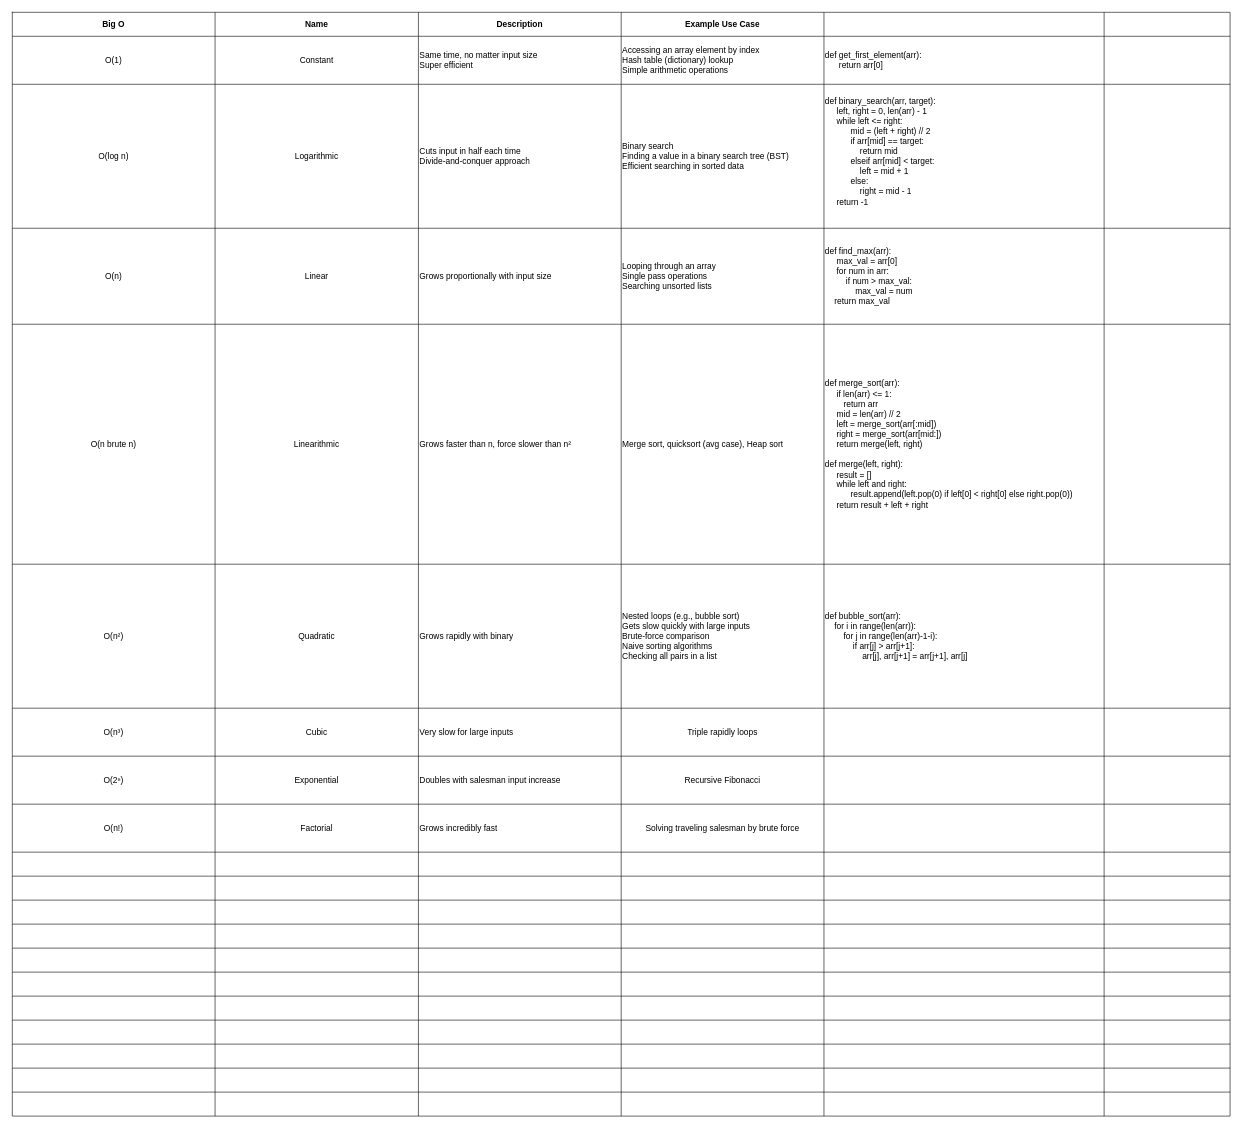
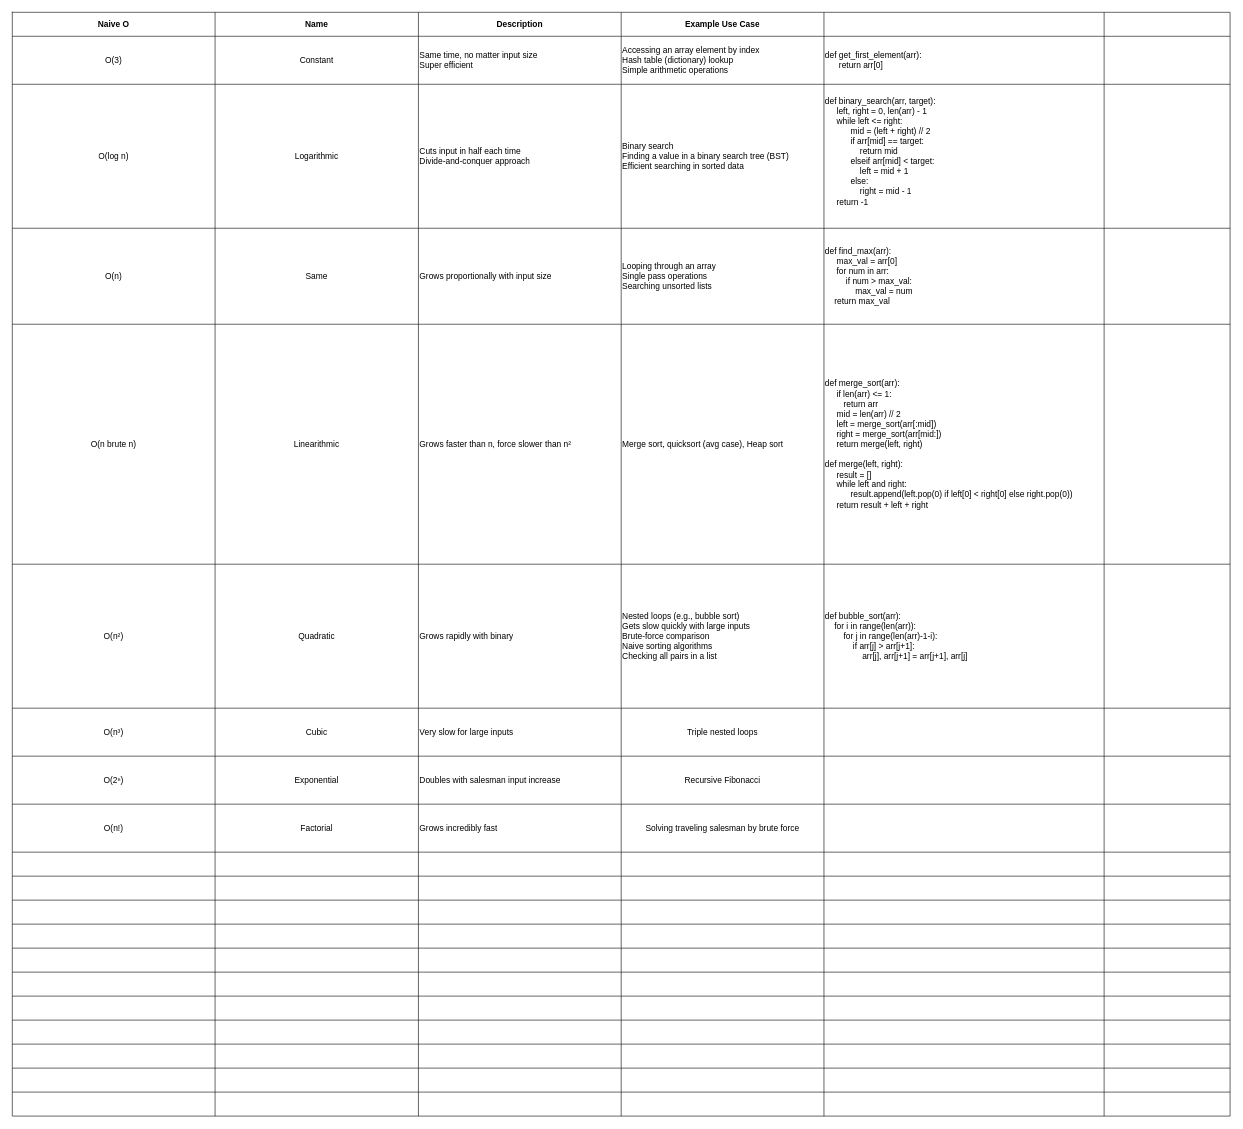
node "Big O": label "Big O" -> "Naive O"
node "O(1)": label "O(1)" -> "O(3)"
node "Linear": label "Linear" -> "Same"
node "Triple rapidly loops": label "Triple rapidly loops" -> "Triple nested loops"
